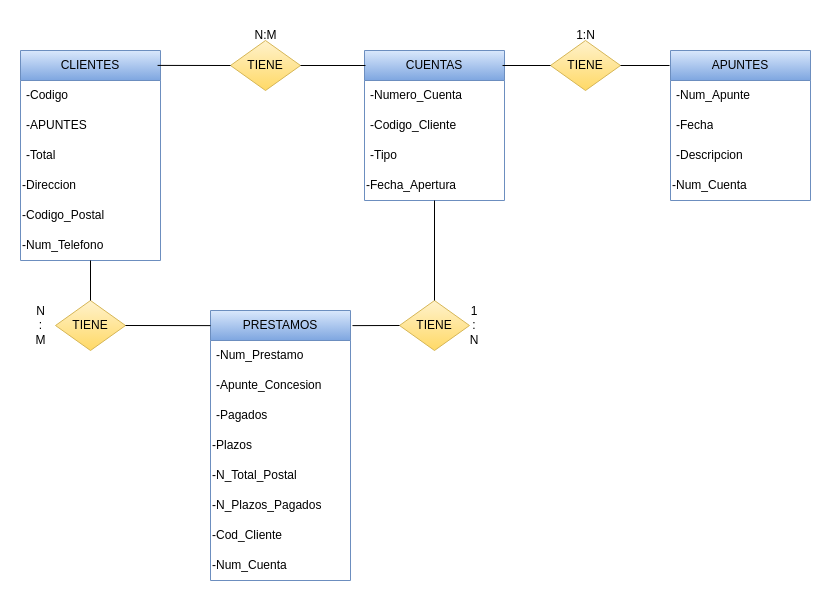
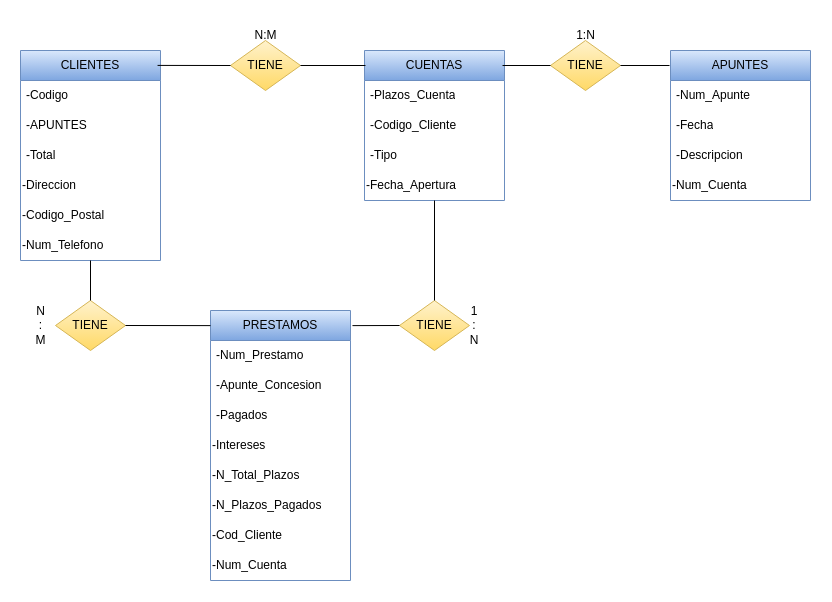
node "-Numero_Cuenta": label "-Numero_Cuenta" -> "-Plazos_Cuenta"
node "-Plazos": label "-Plazos" -> "-Intereses"
node "-N_Total_Postal": label "-N_Total_Postal" -> "-N_Total_Plazos"
